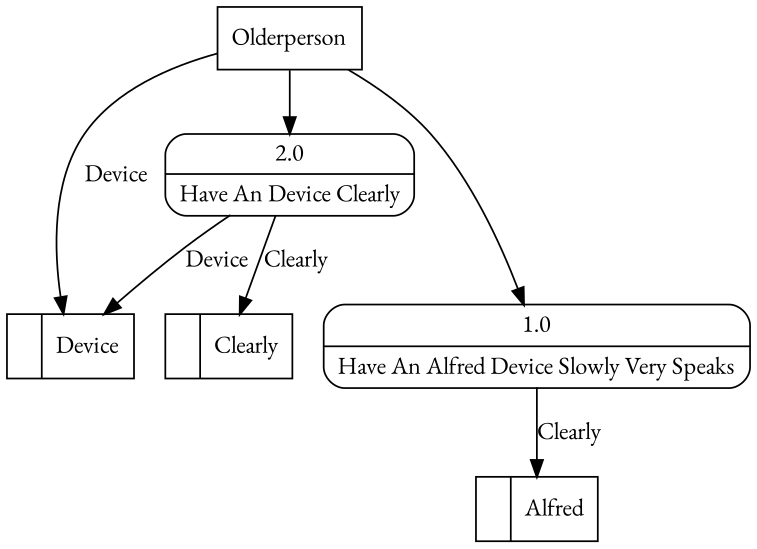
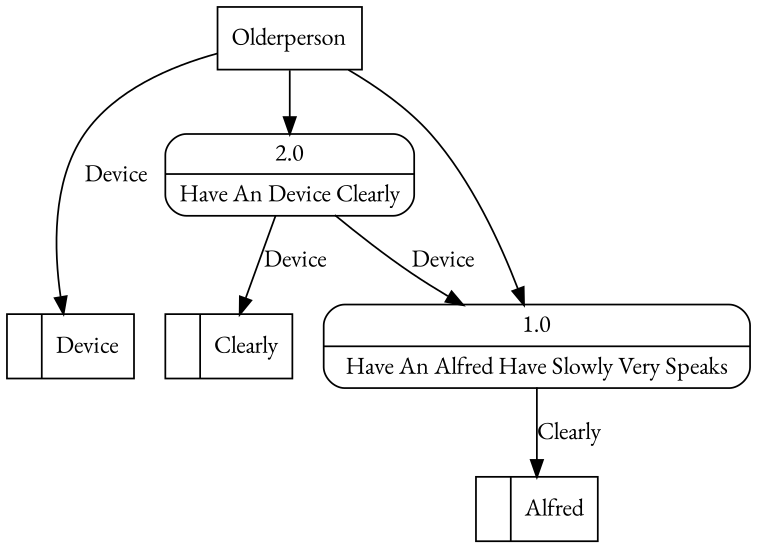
edge "2.0" -> "Device": now "2.0" -> "1.0"
edge "2.0" -> "Clearly": label "Clearly" -> "Device"
node "1.0": text "Have An Alfred Device Slowly Very Speaks" -> "Have An Alfred Have Slowly Very Speaks"
